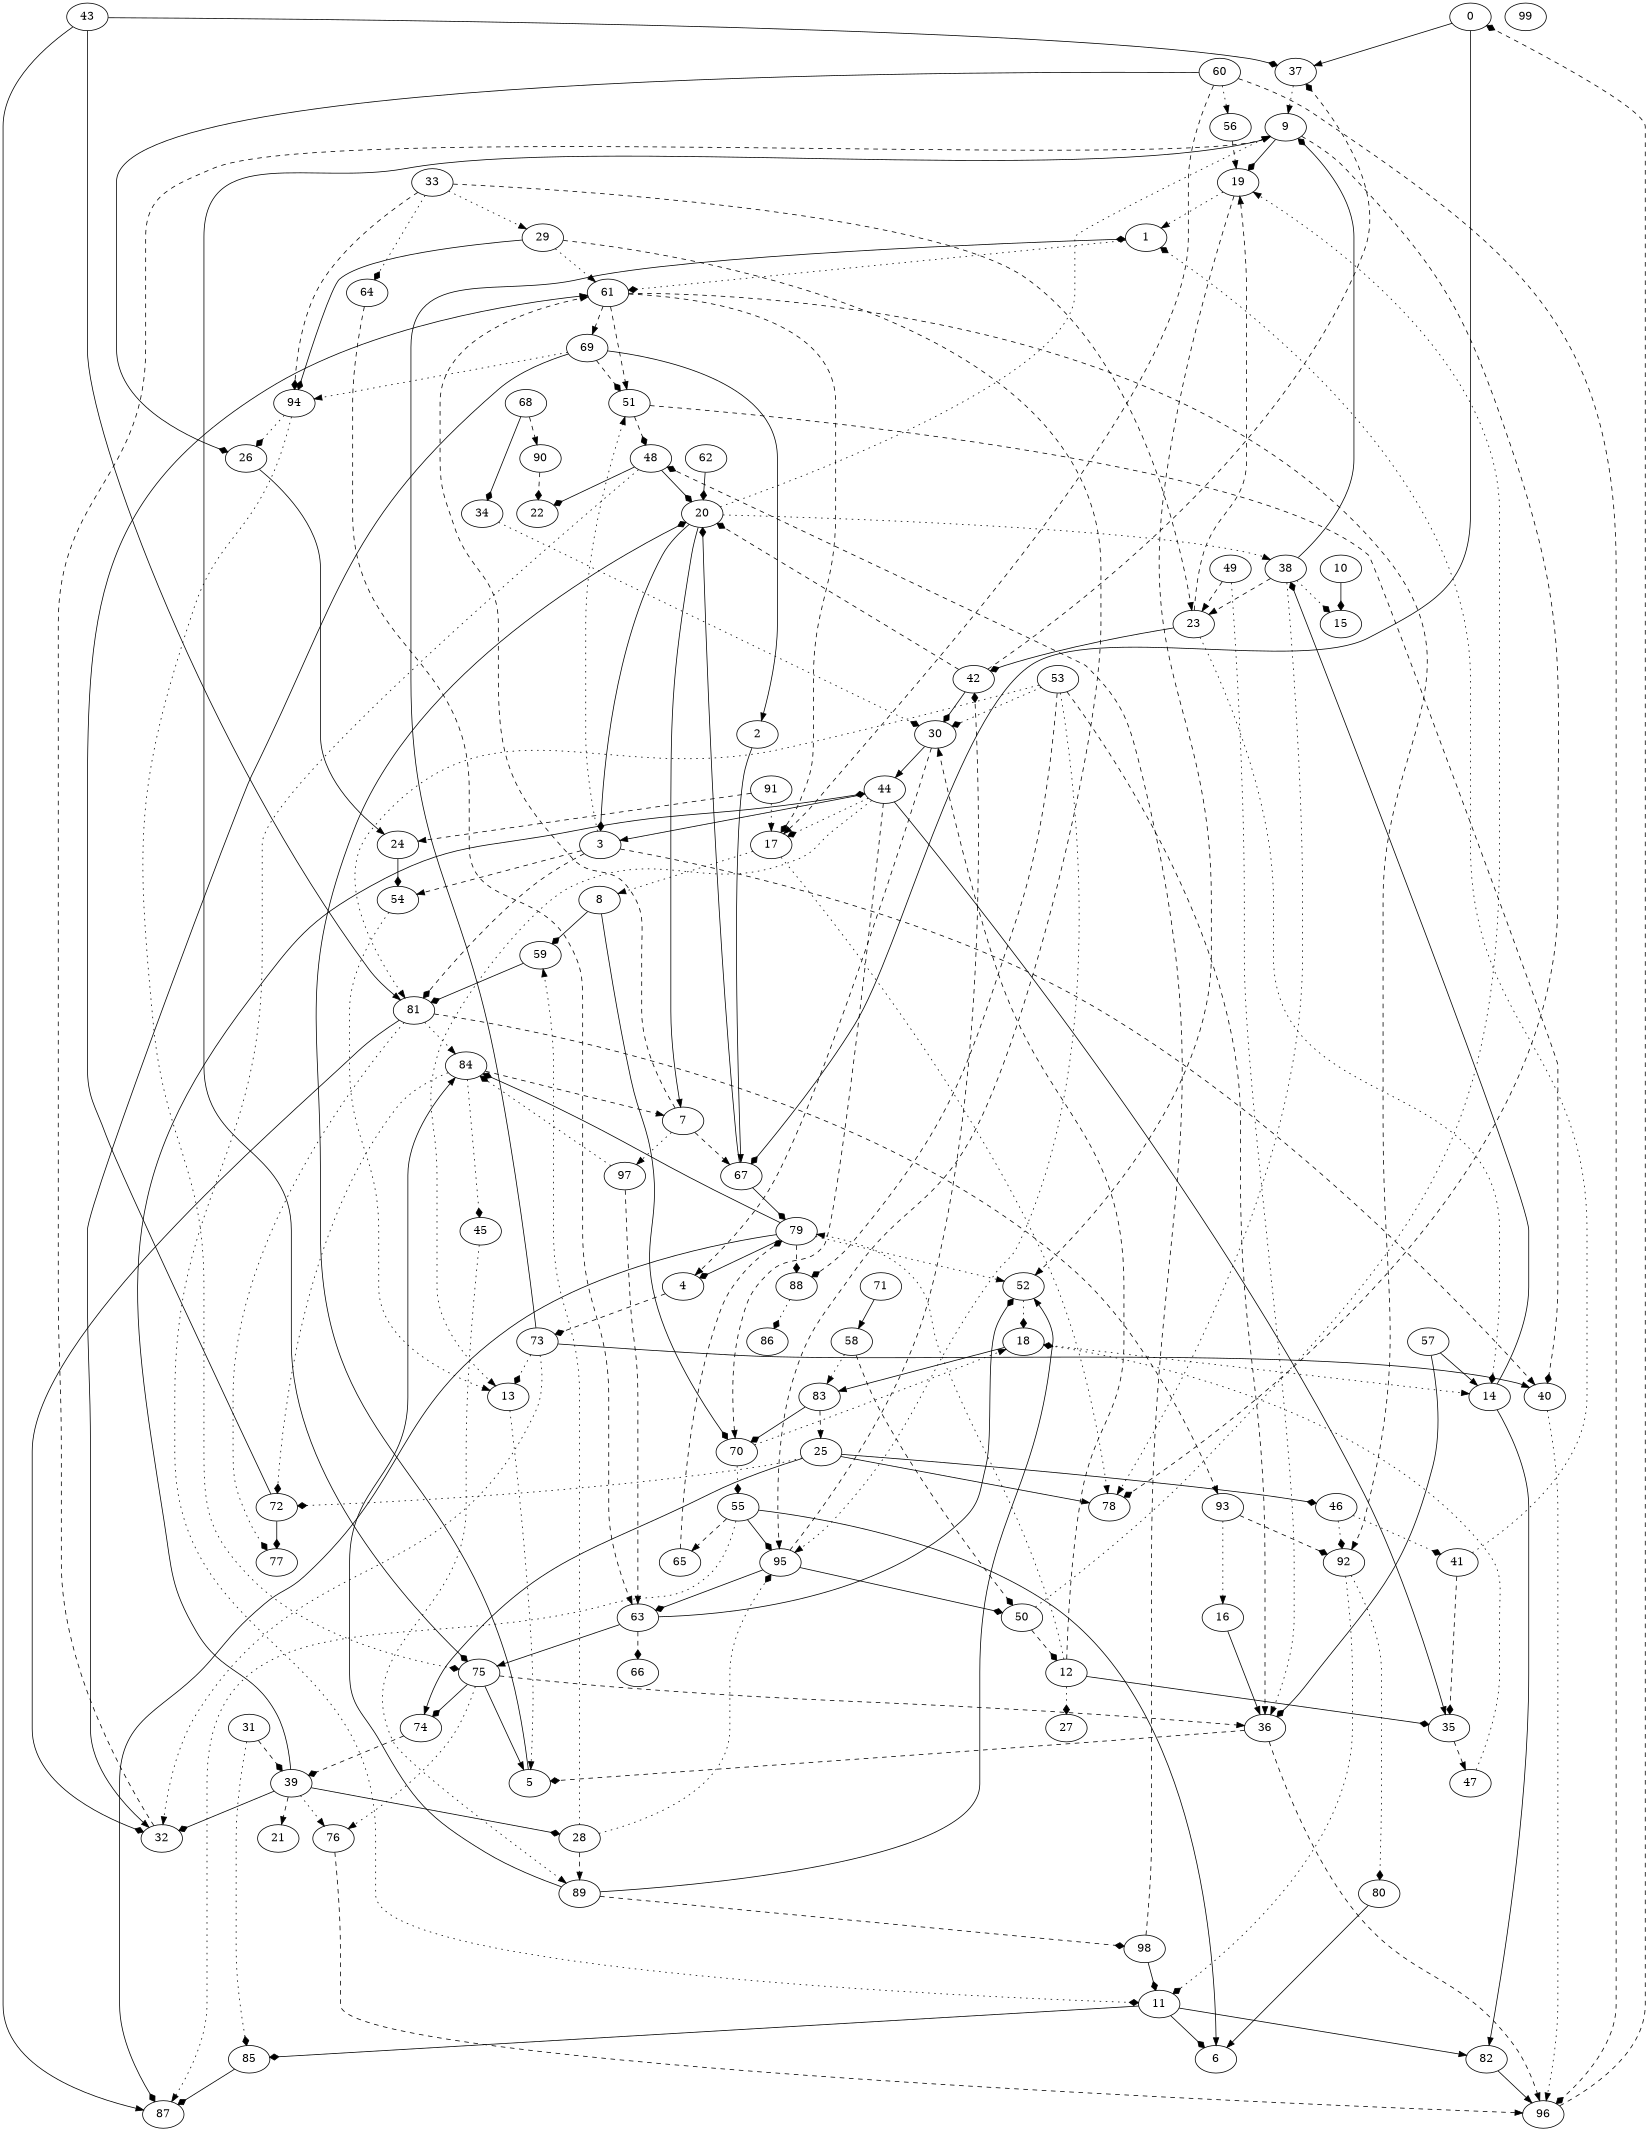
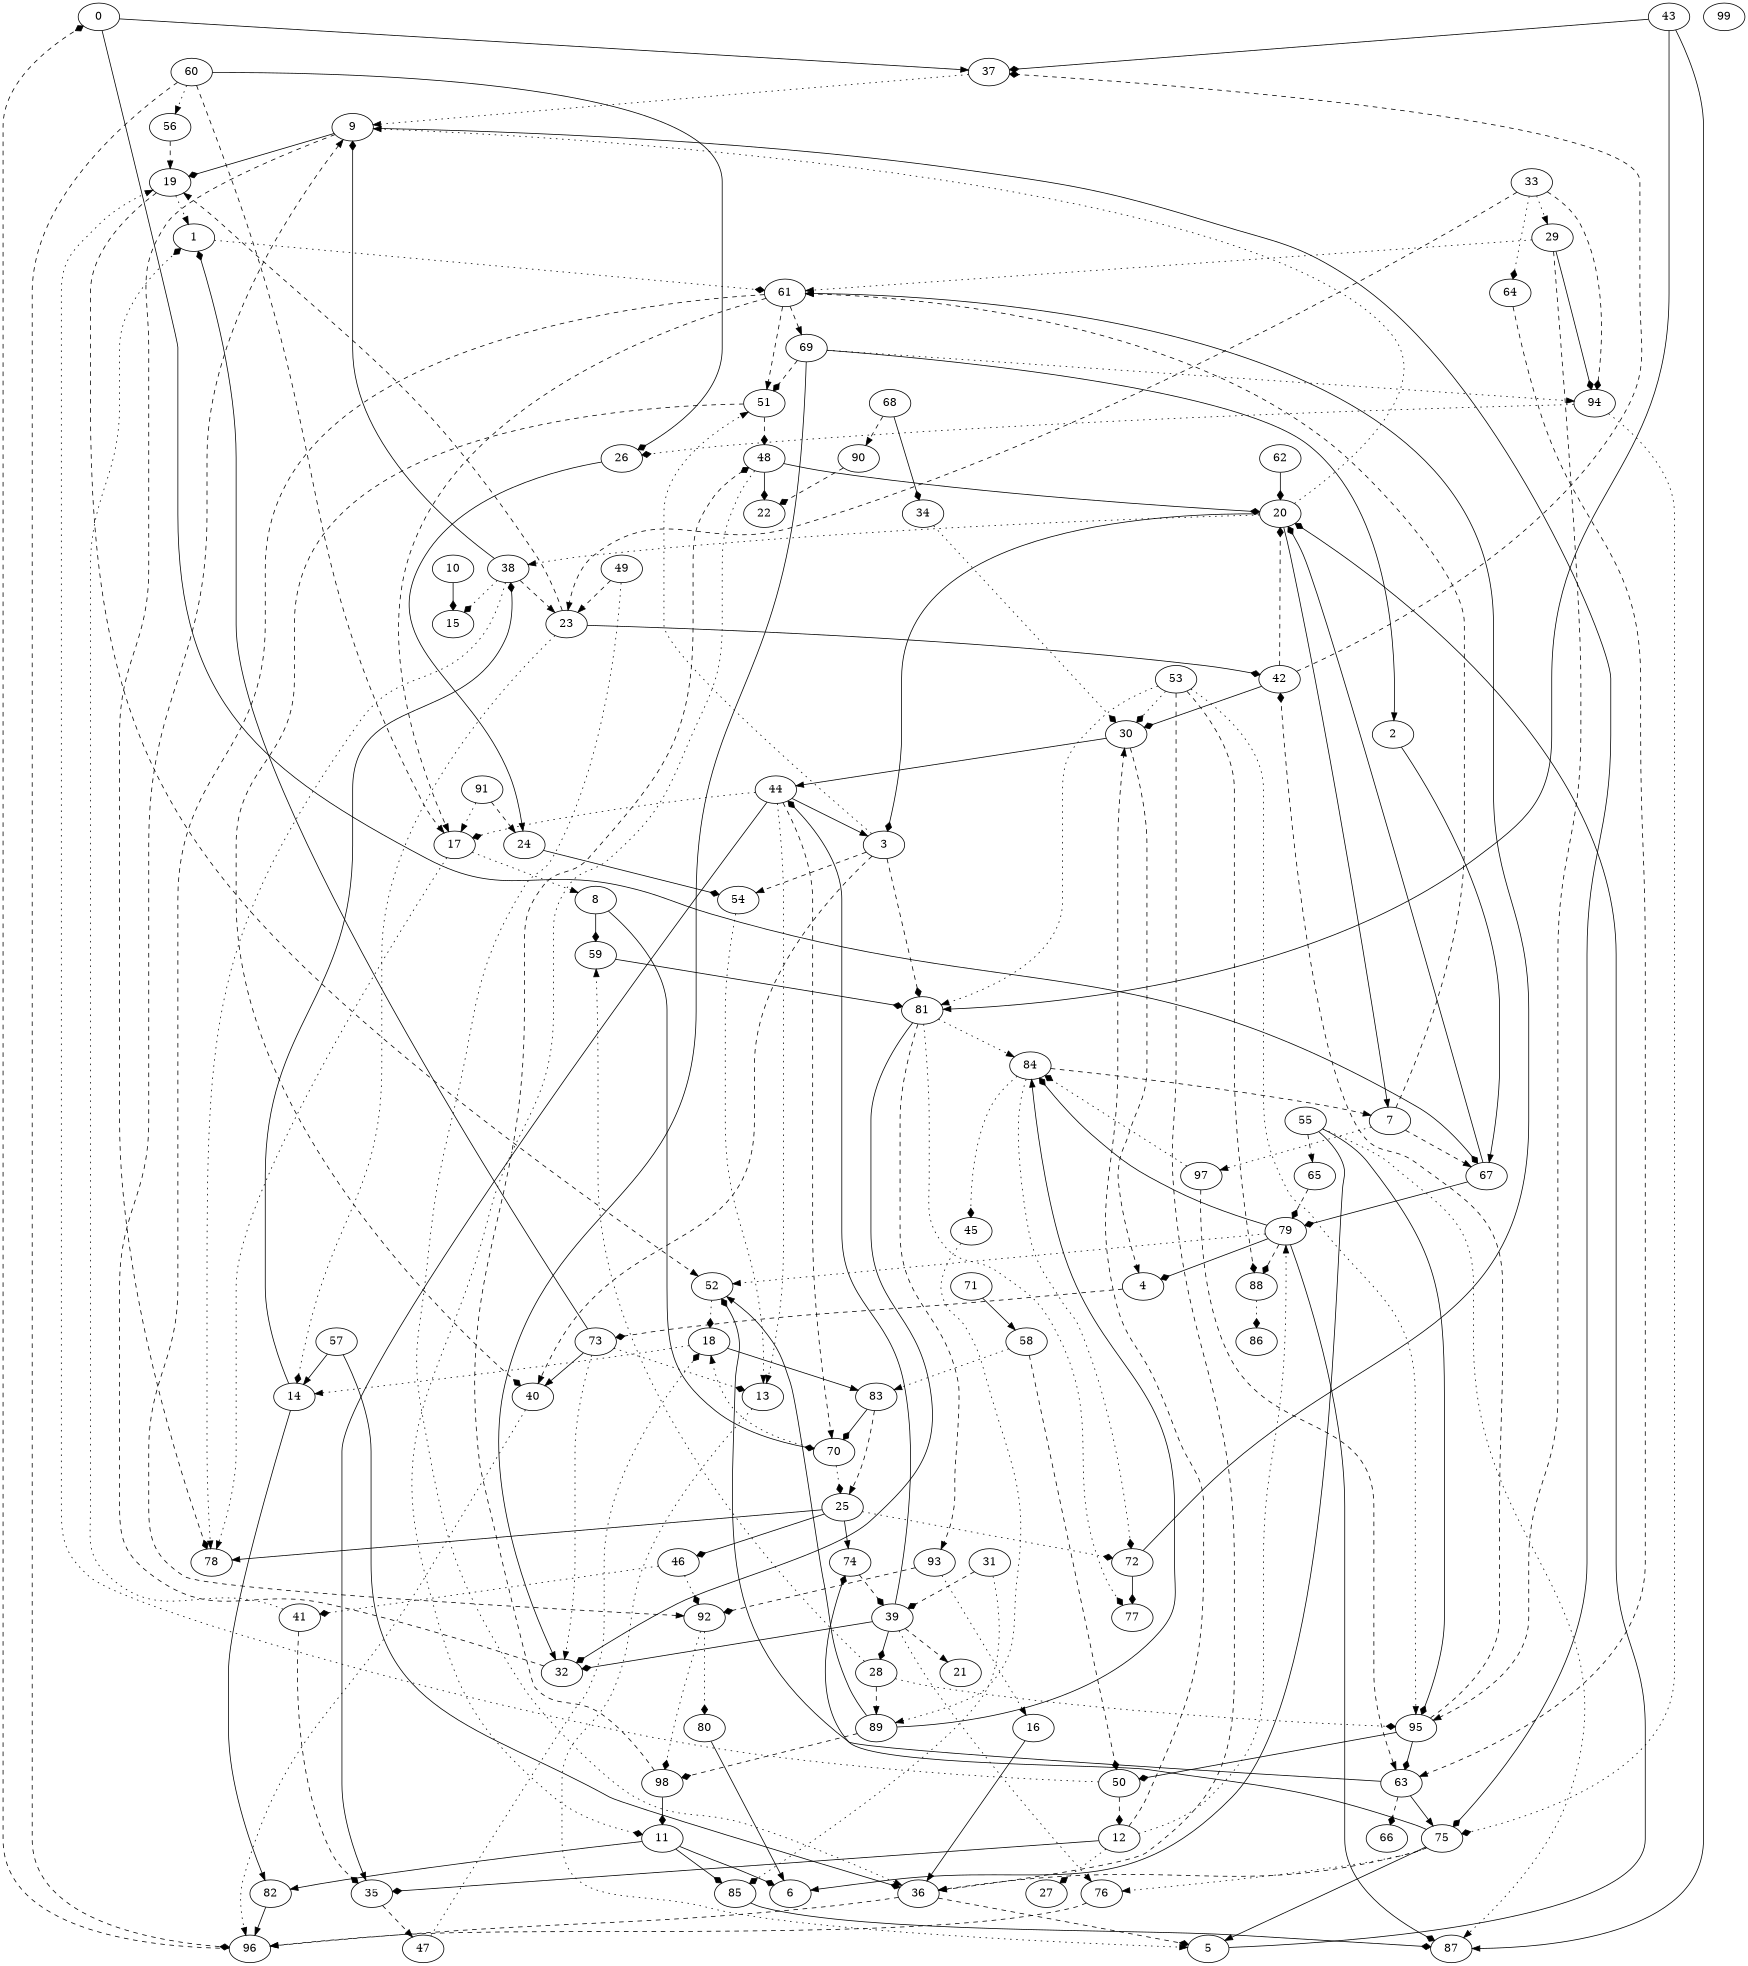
edge "61" -> "17": arrowhead diamond -> normal
edge "70" -> "55": now "70" -> "25"
edge "92" -> "11": now "92" -> "98"
